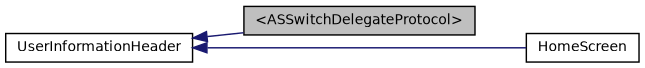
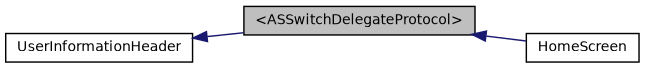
edge "HomeScreen" -> "UserInformationHeader": now "HomeScreen" -> "<ASSwitchDelegateProtocol>"
